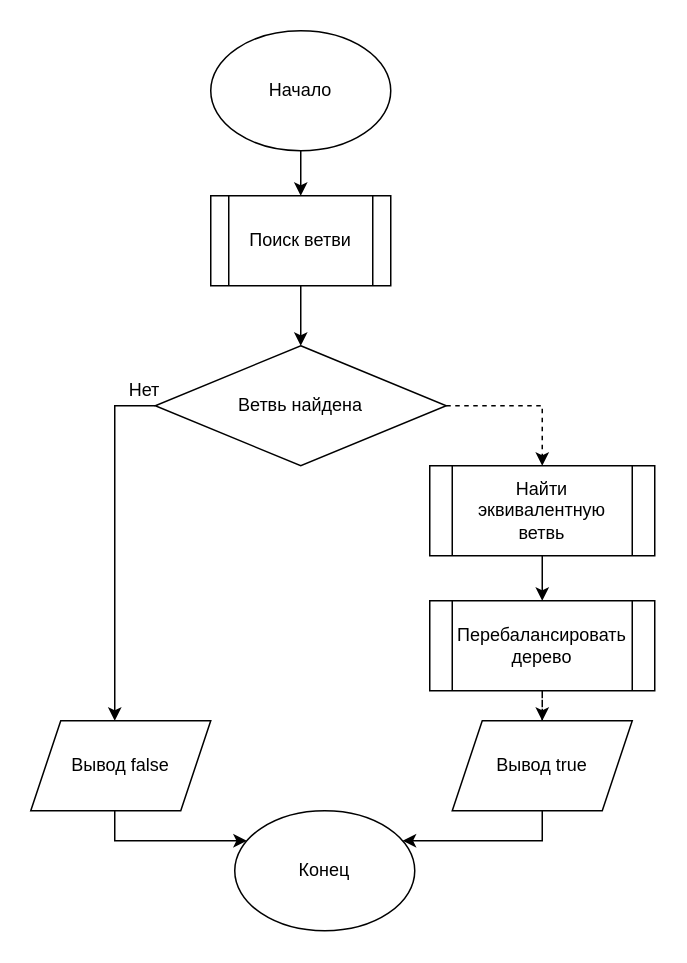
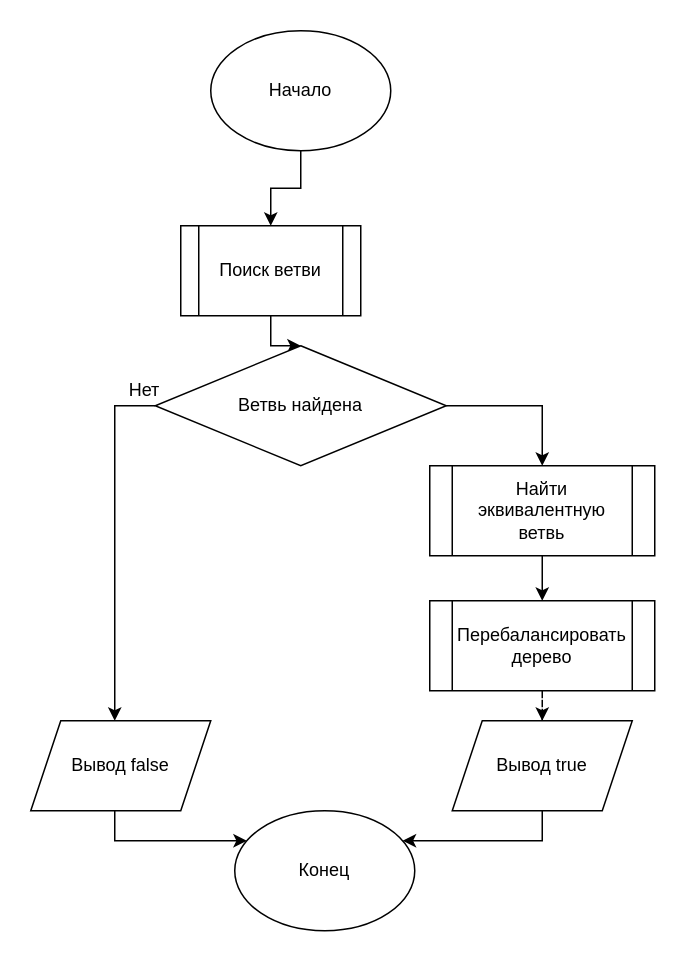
node "Поиск ветви": moved (301, 241) -> (271, 271)
edge "Ветвь найдена" -> "Найти эквивалентную ветвь": style dashed -> solid
